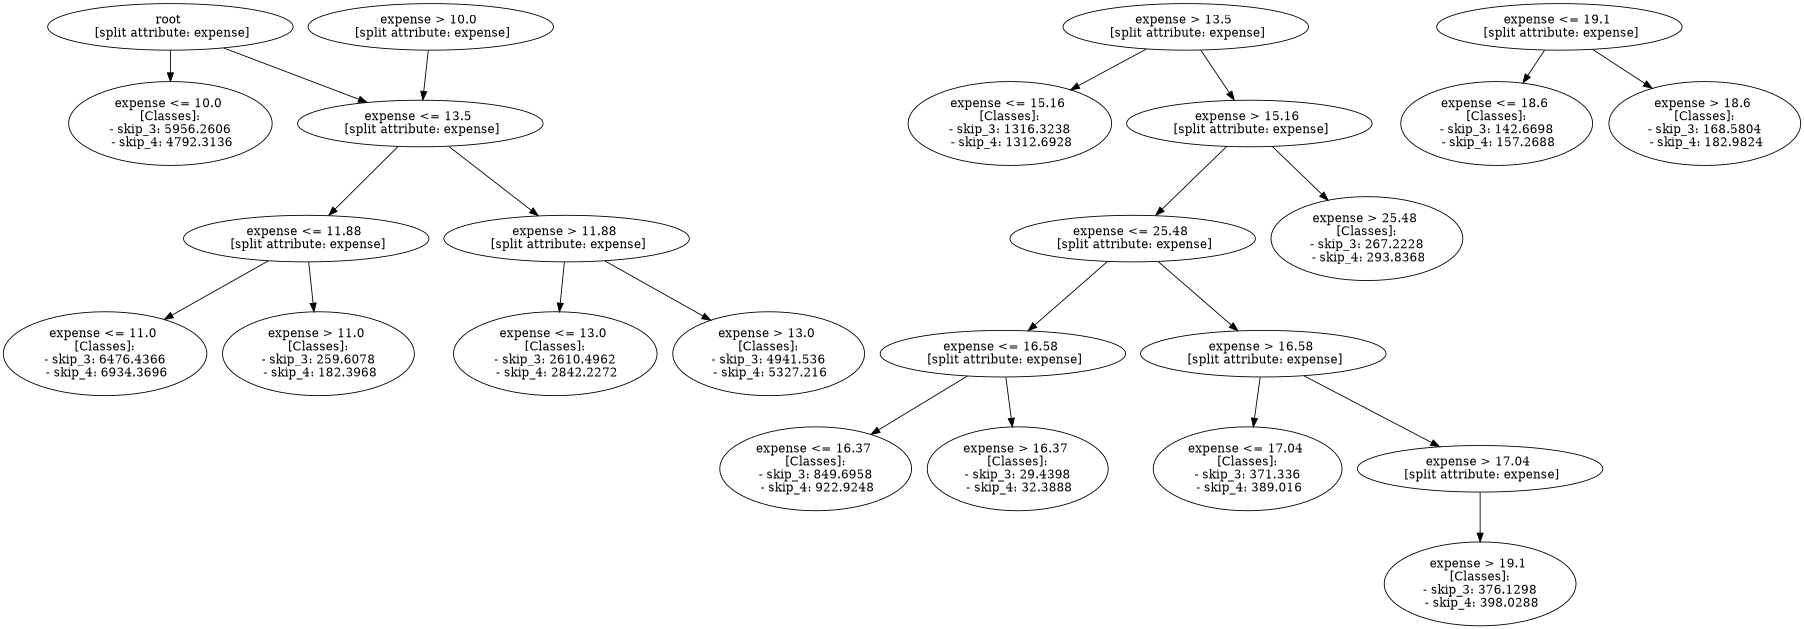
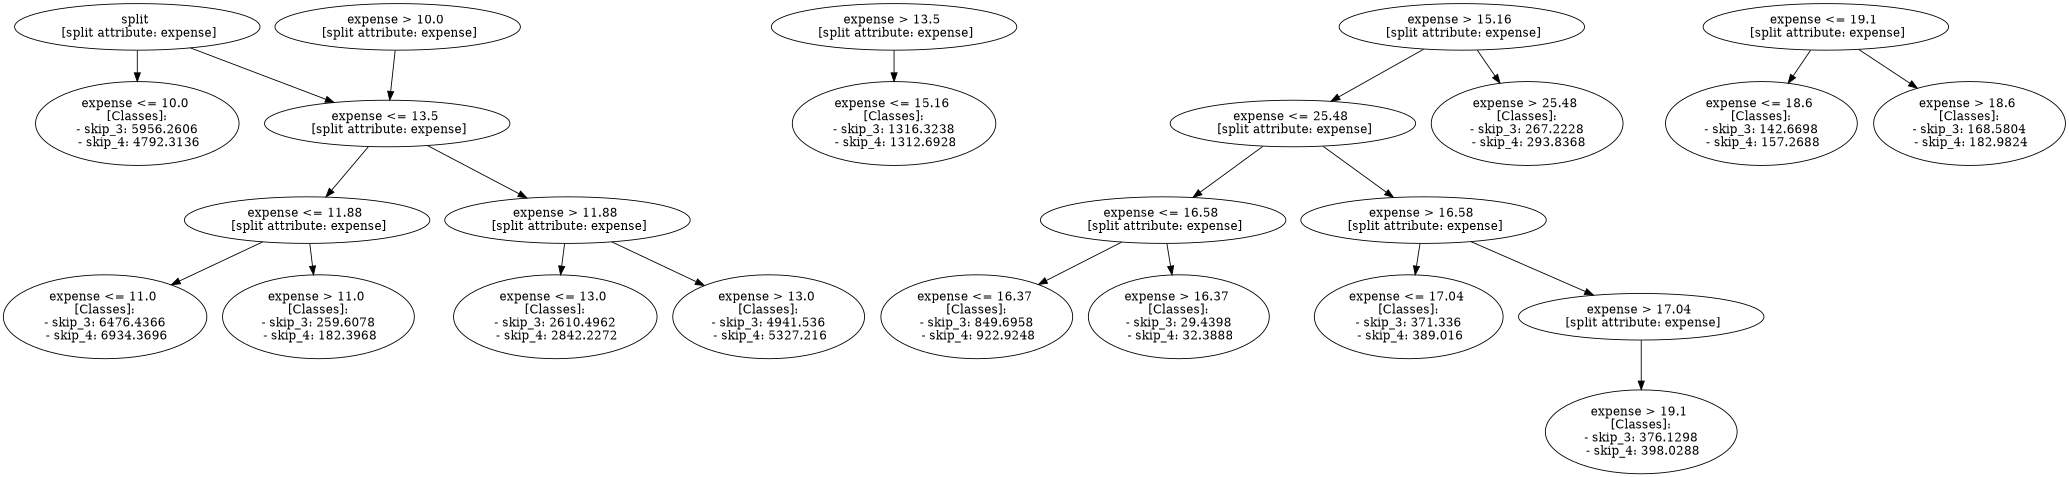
node "root [split attribute: expense]": label "root [split attribute: expense]" -> "split [split attribute: expense]"
edge "expense > 13.5 [split attribute: expense]" -> "expense > 15.16 [split attribute: expense]": removed
